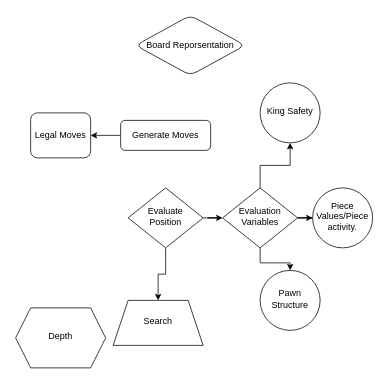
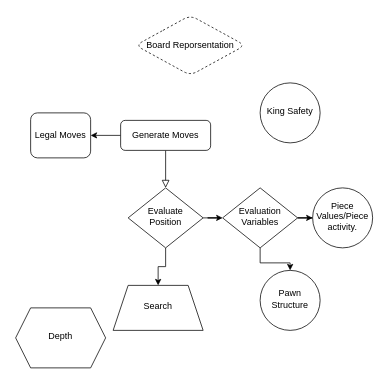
node "Board Reporsentation": style solid -> dashed
edge "Generate Moves" -> "Evaluate Position": added
edge "Evaluation Variables" -> "King Safety": removed
node "Search": moved (158, 323) -> (158, 308)
